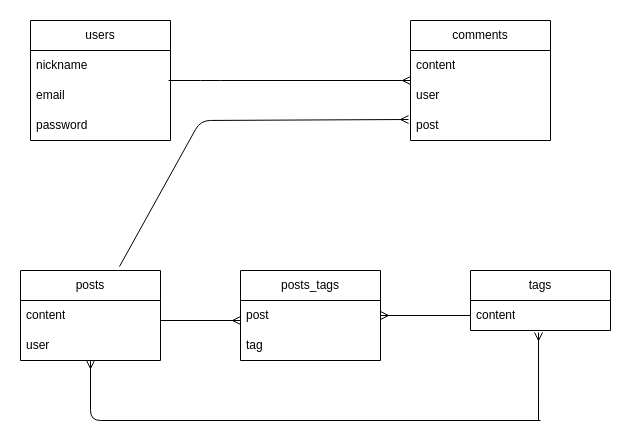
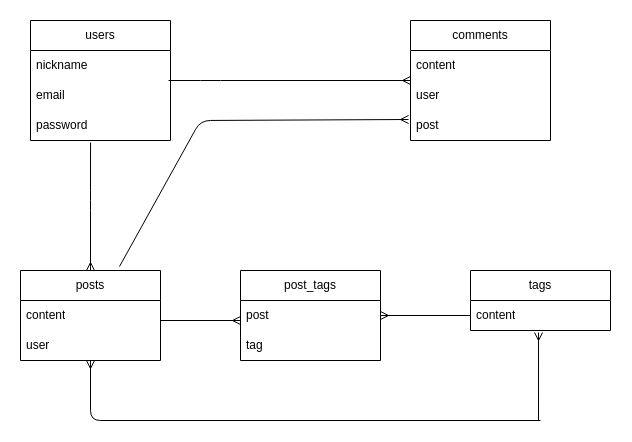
edge "password" -> "posts": added
node "posts_tags": label "posts_tags" -> "post_tags"
